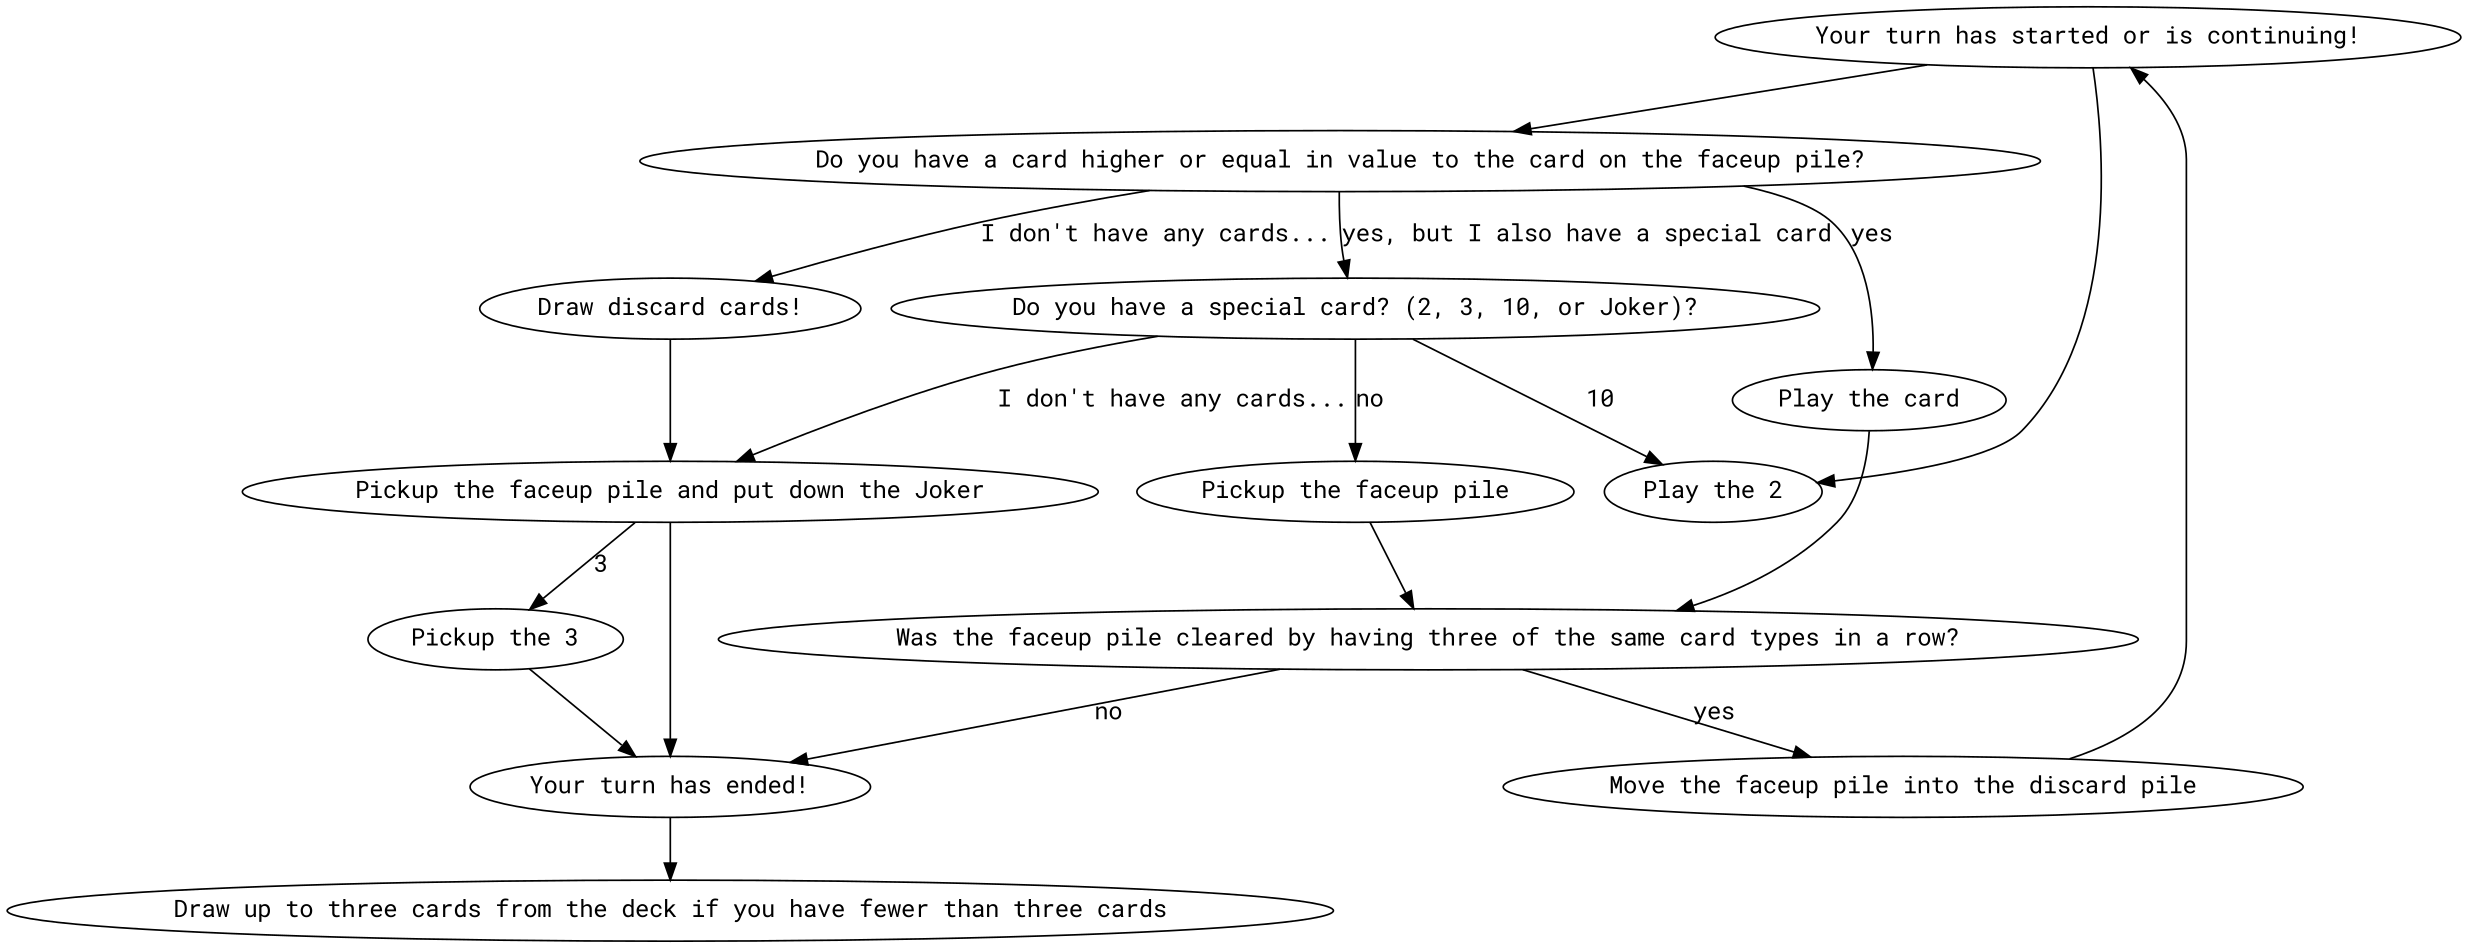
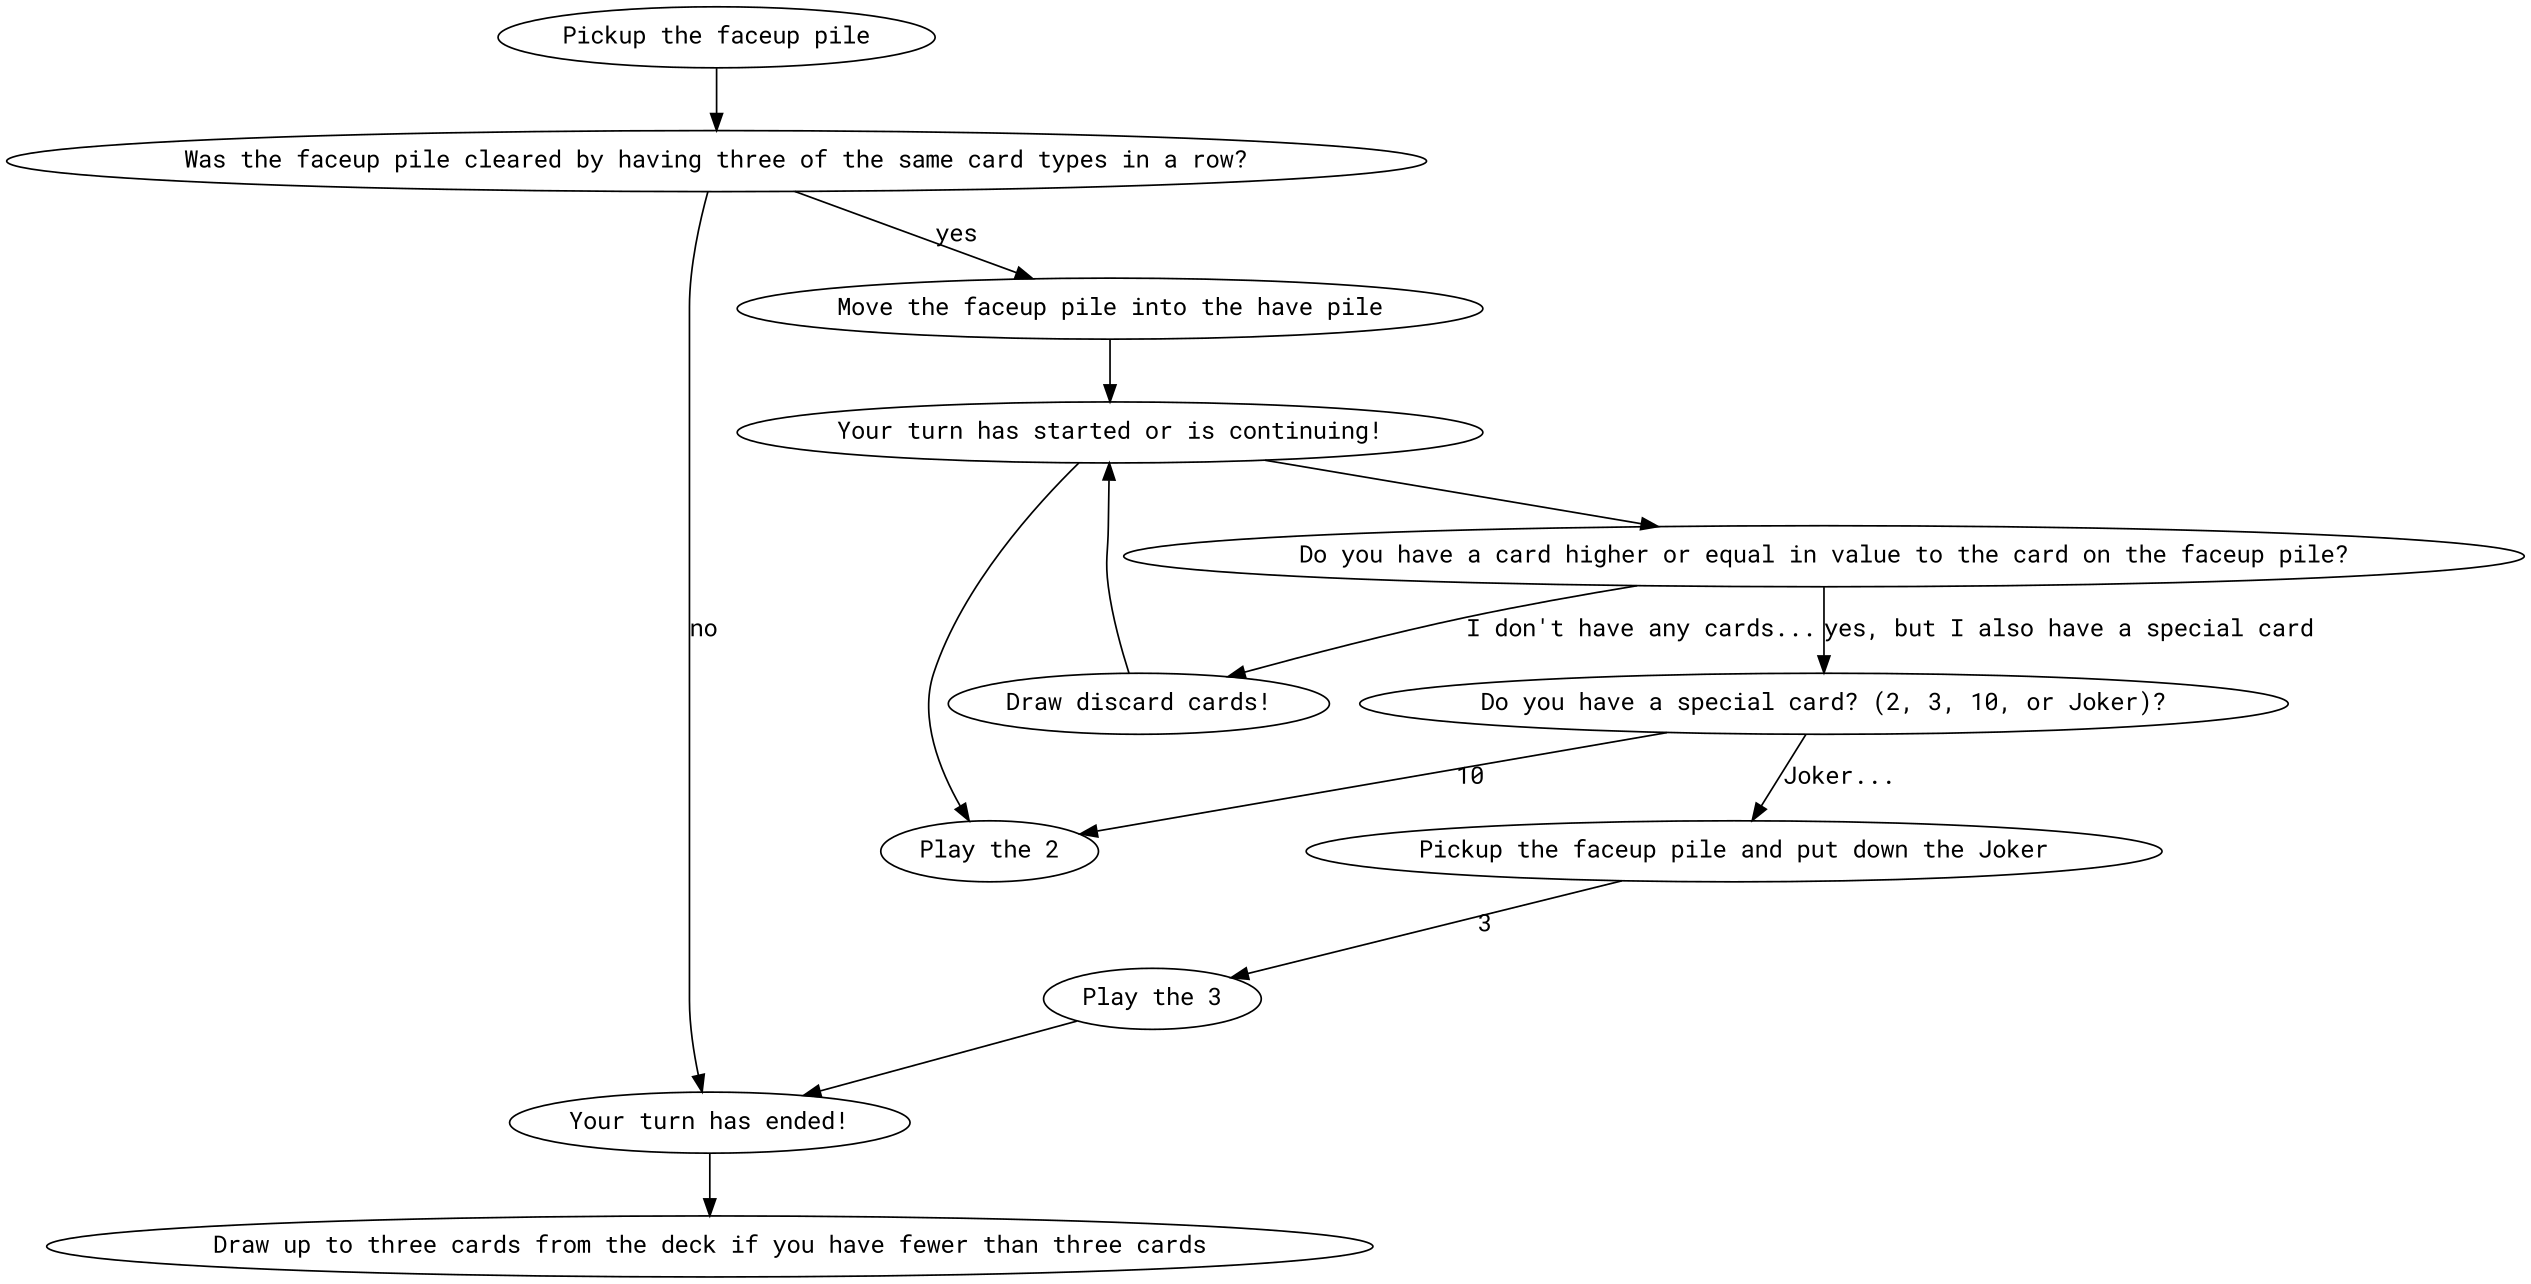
edge "Draw discard cards!" -> "Pickup the faceup pile and put down the Joker": now "Draw discard cards!" -> "Your turn has started or is continuing!"
edge "Do you have a special card? (2, 3, 10, or Joker)?" -> "Pickup the faceup pile": removed, label "no"
edge "Do you have a special card? (2, 3, 10, or Joker)?" -> "Pickup the faceup pile and put down the Joker": label "I don't have any cards..." -> "Joker..."
node "Play the card": removed
edge "Pickup the faceup pile and put down the Joker" -> "Your turn has ended!": removed
node "Pickup the 3": label "Pickup the 3" -> "Play the 3"
node "Move the faceup pile into the discard pile": label "Move the faceup pile into the discard pile" -> "Move the faceup pile into the have pile"
